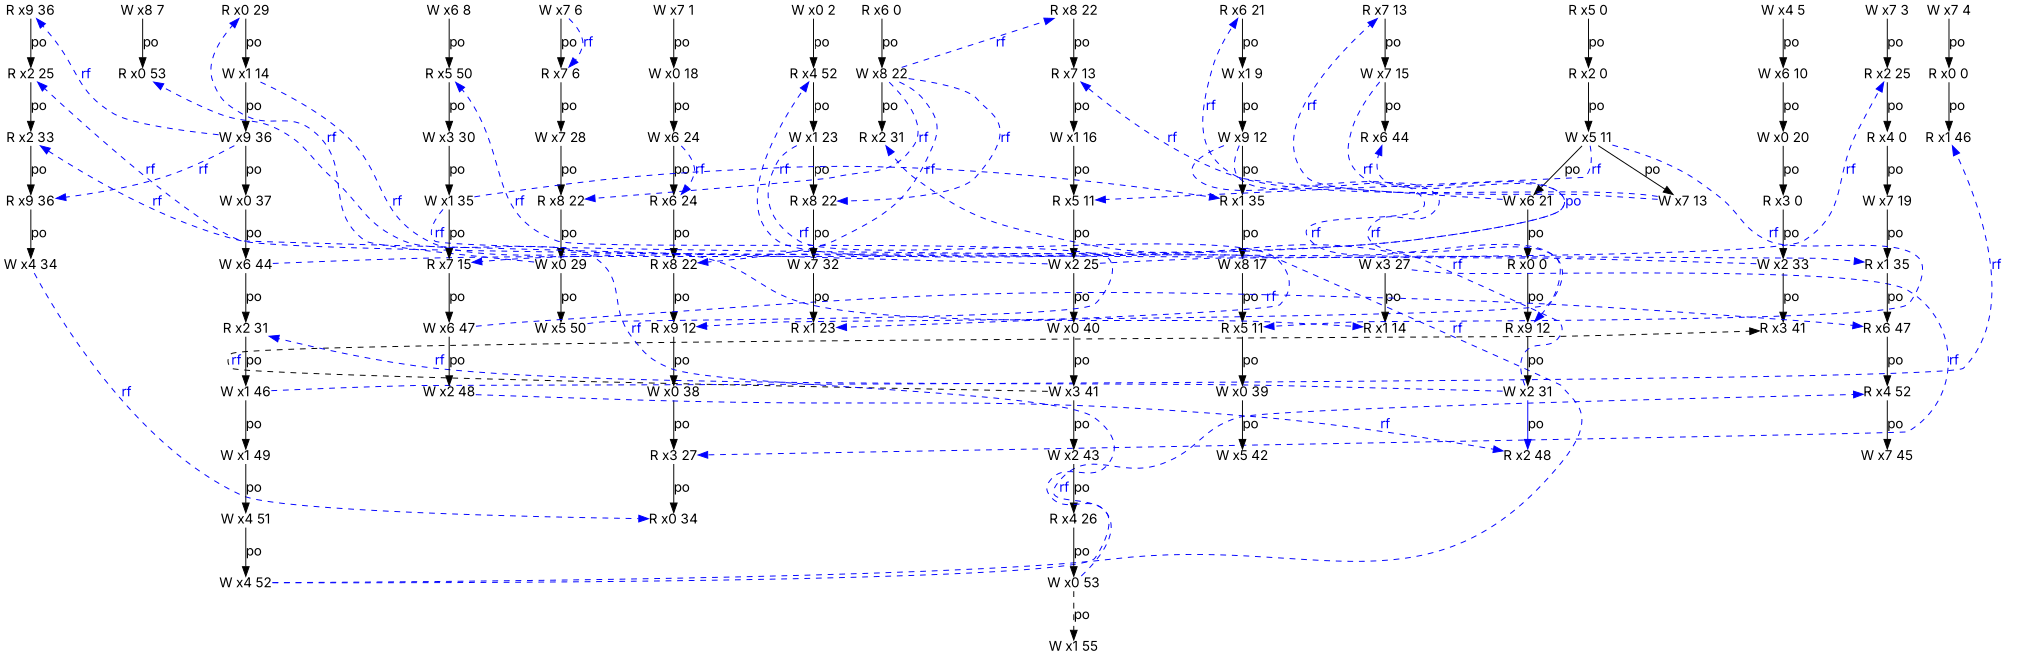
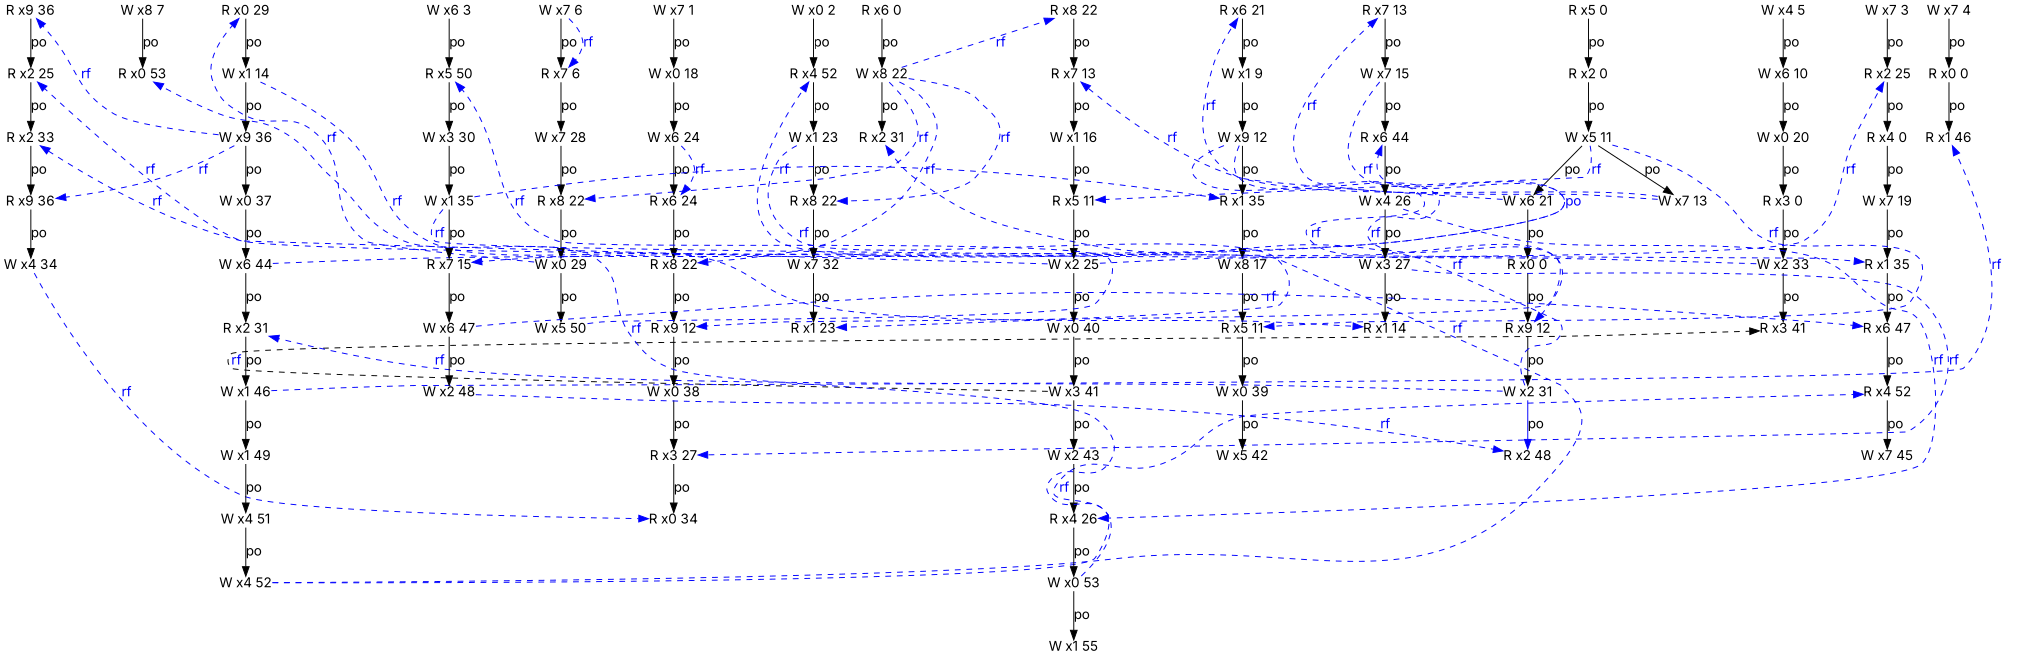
node "W x6 8": label "W x6 8" -> "W x6 3"
node "W x4 26": added
edge "W x0 53" -> "W x1 55": style dashed -> solid
